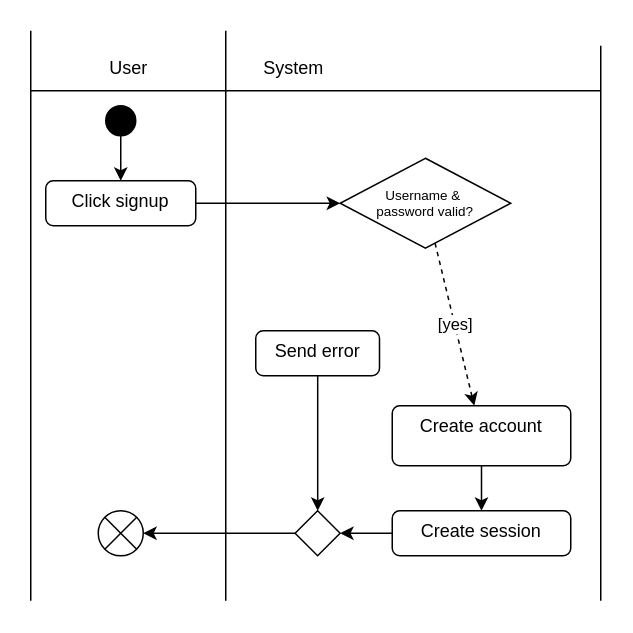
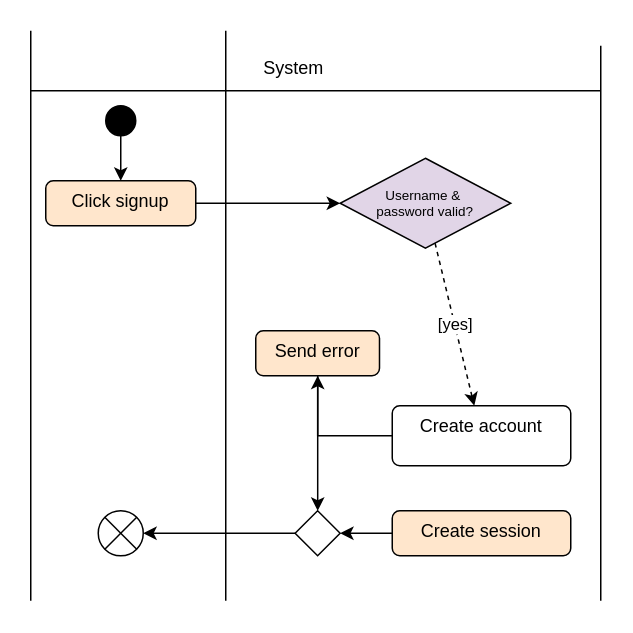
node "User": removed
node "Click signup": fillcolor #ffffff -> #ffe6cc
node "Username & password valid?": fillcolor #ffffff -> #e1d5e7
node "Send error": fillcolor #ffffff -> #ffe6cc
edge "Create account" -> "Create session": now "Create account" -> "Send error"
node "Create session": fillcolor #ffffff -> #ffe6cc
